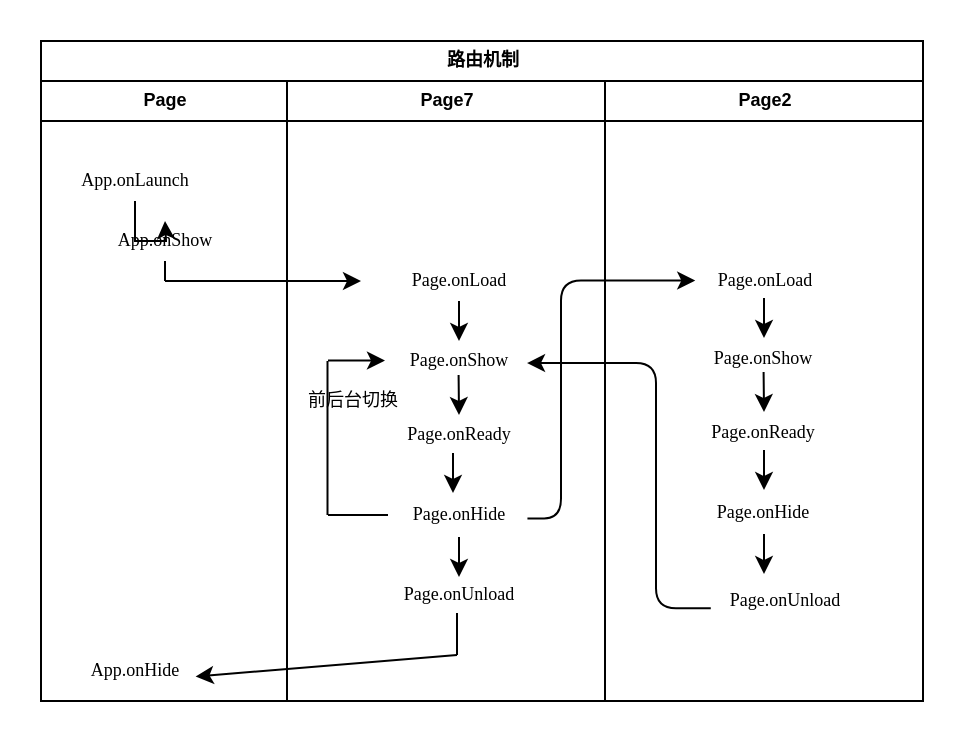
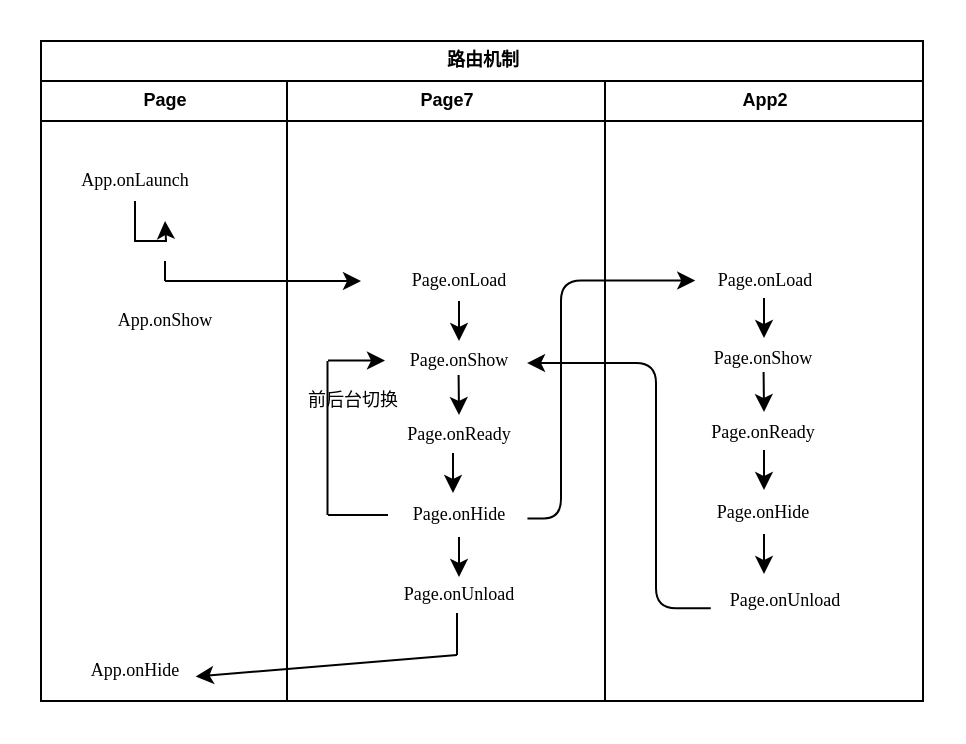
node "Page2": label "Page2" -> "App2"
node "App.onShow": moved (165, 241) -> (165, 321)
